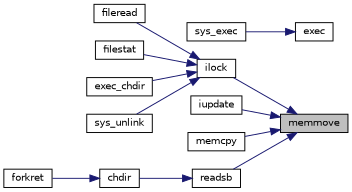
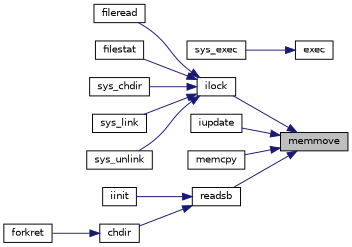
node "exec_chdir": label "exec_chdir" -> "sys_chdir"
node "sys_link": added
node "iinit": added
